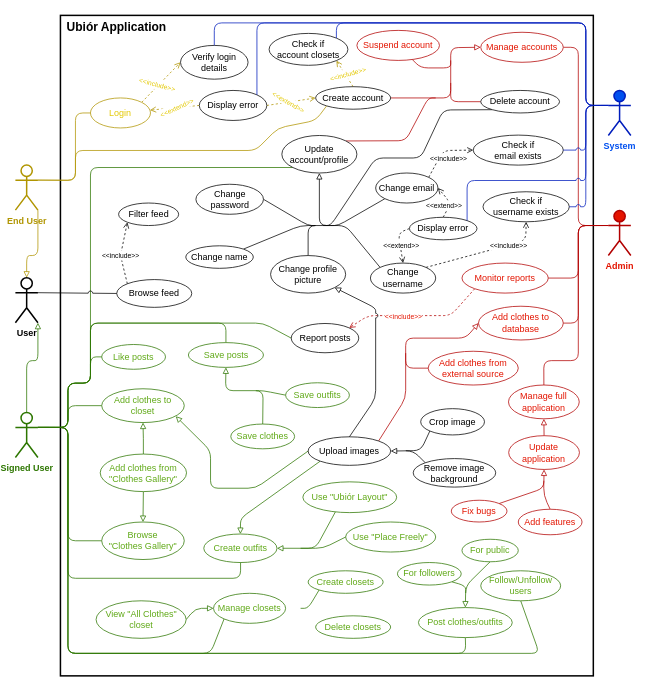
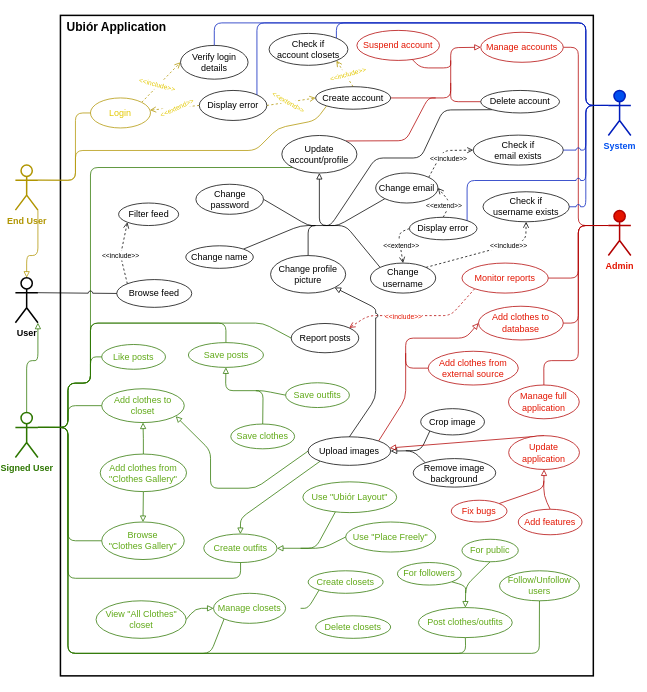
edge "Update application" -> "Manage full application": now "Update application" -> "Upload images"
node "Follow/Unfollow users": moved (520, 585) -> (539, 585)
